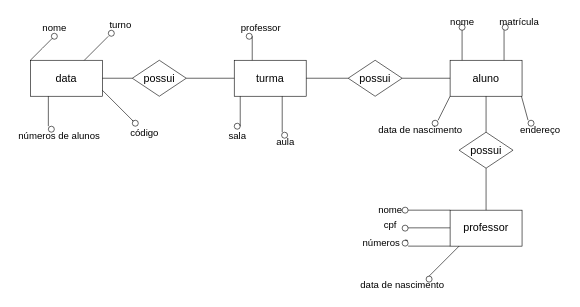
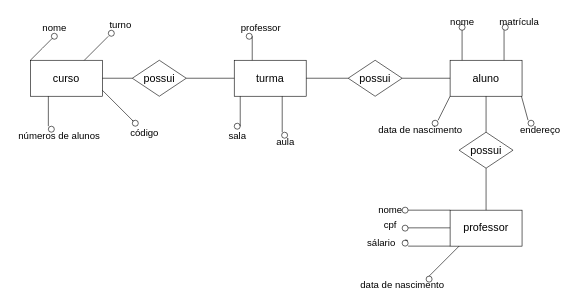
node "data": label "data" -> "curso"
node "números": label "números" -> "sálario"
